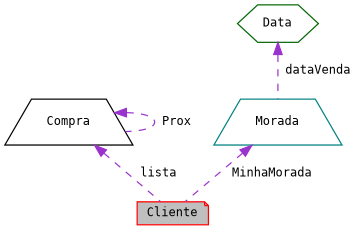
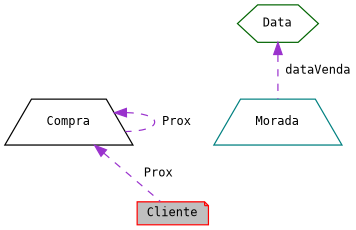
edge "Cliente" -> "Compra": label " lista" -> " Prox"
edge "Cliente" -> "Morada": removed, label "MinhaMorada"
